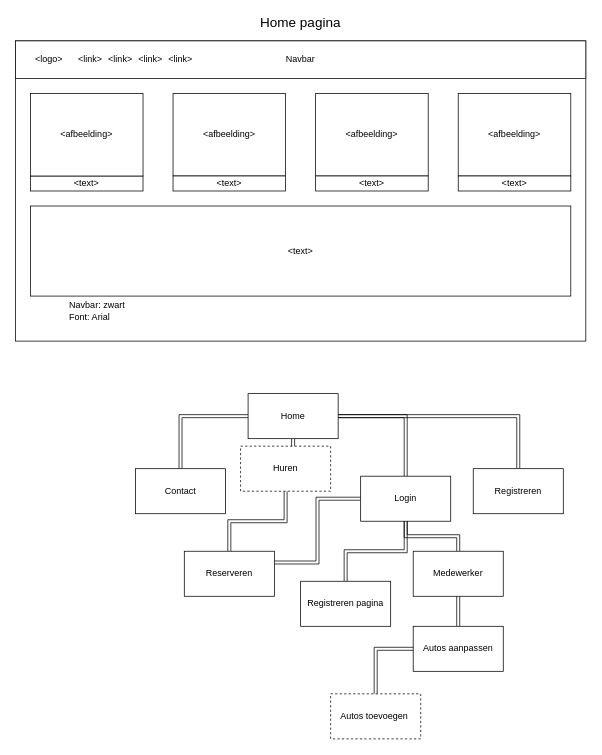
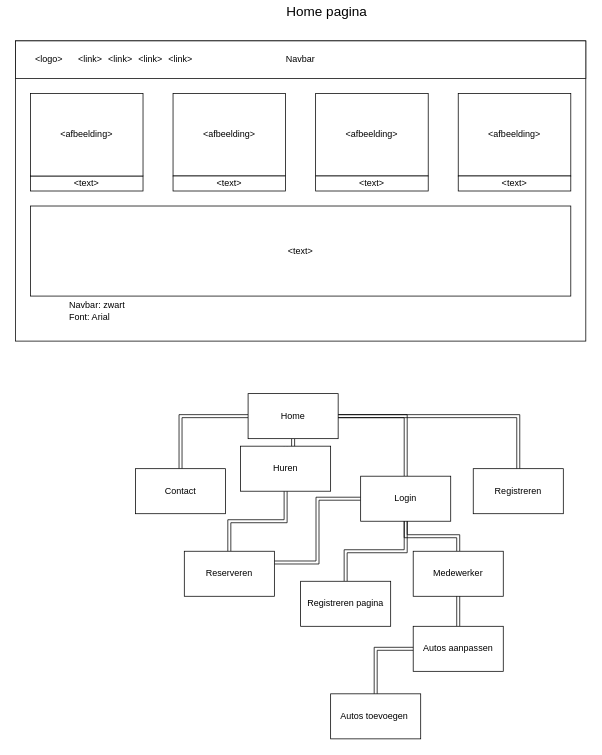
node "Home pagina": moved (300, 23) -> (327, 12)
node "Huren": style dashed -> solid
node "Autos toevoegen": style dashed -> solid
